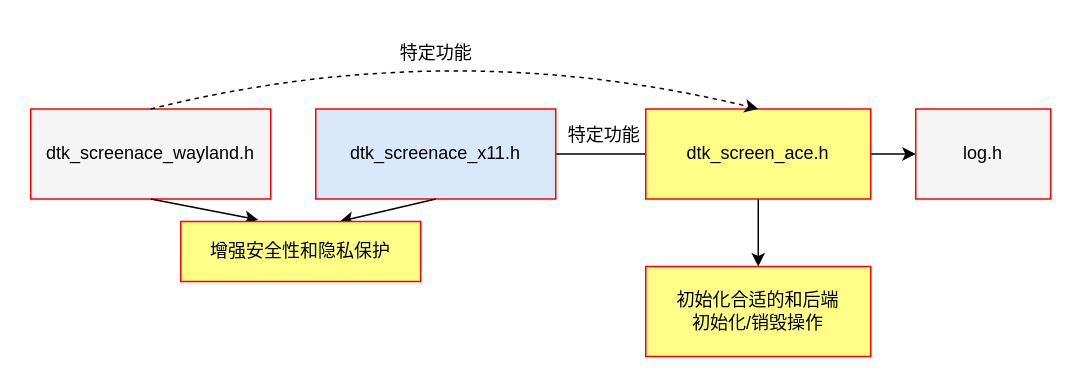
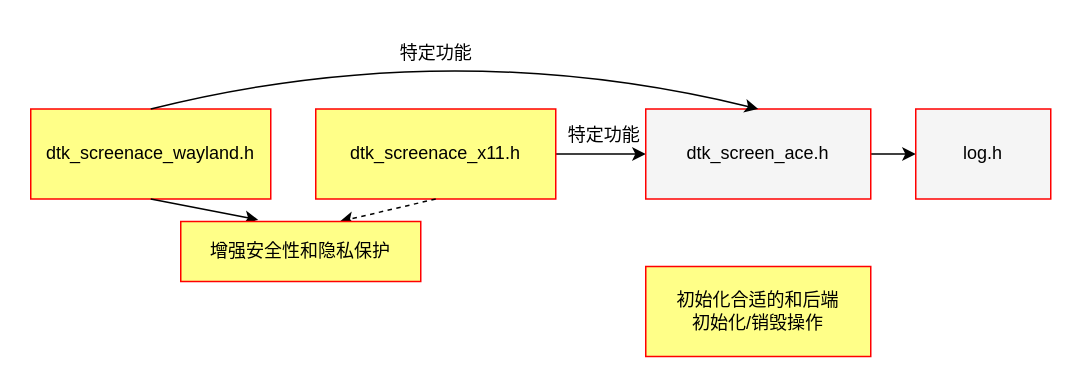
edge "dtk_screenace_wayland.h" -> "dtk_screen_ace.h": style dashed -> solid
node "dtk_screenace_wayland.h": fillcolor #f5f5f5 -> #ffff88
node "dtk_screenace_x11.h": fillcolor #dae8fc -> #ffff88
edge "dtk_screenace_x11.h" -- "dtk_screen_ace.h": arrowhead none -> classic
node "dtk_screen_ace.h": fillcolor #ffff88 -> #f5f5f5
edge "dtk_screenace_x11.h" -> "增强安全性和隐私保护": style solid -> dashed
edge "dtk_screen_ace.h" -> "初始化合适的和后端 初始化/销毁操作": removed
